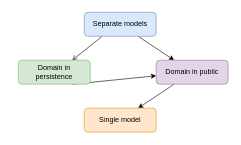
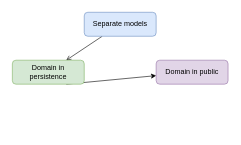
edge "Separate models" -> "Domain in public": removed
node "Domain in persistence": moved (54, 72) -> (48, 72)
edge "Domain in public" -> "Single model": removed
node "Single model": removed
